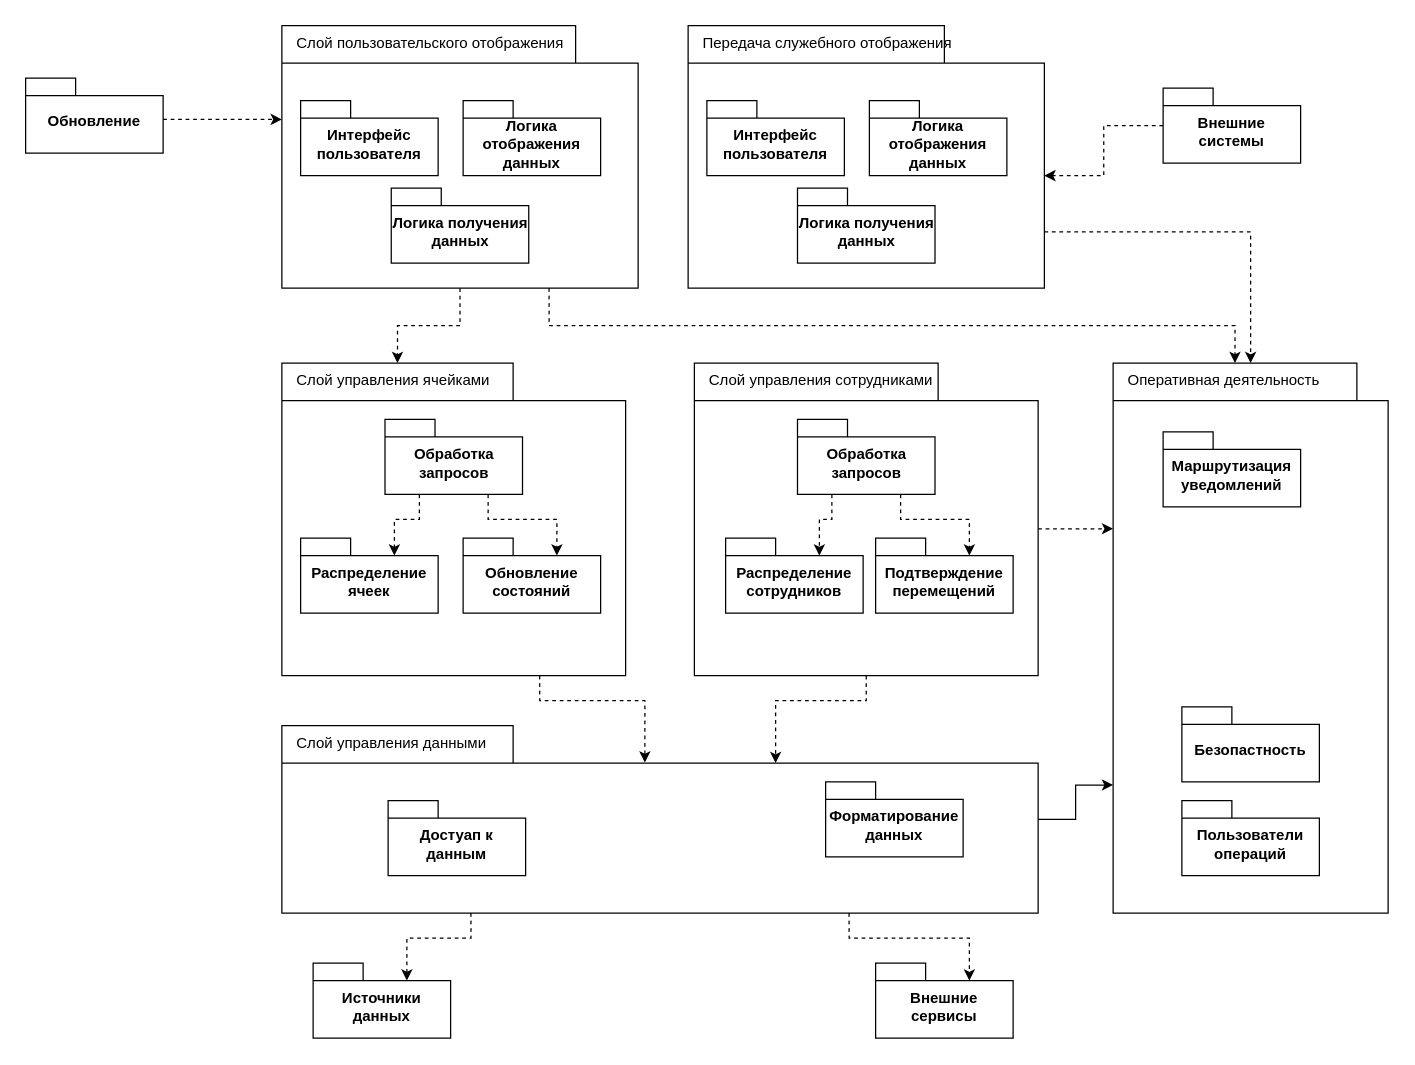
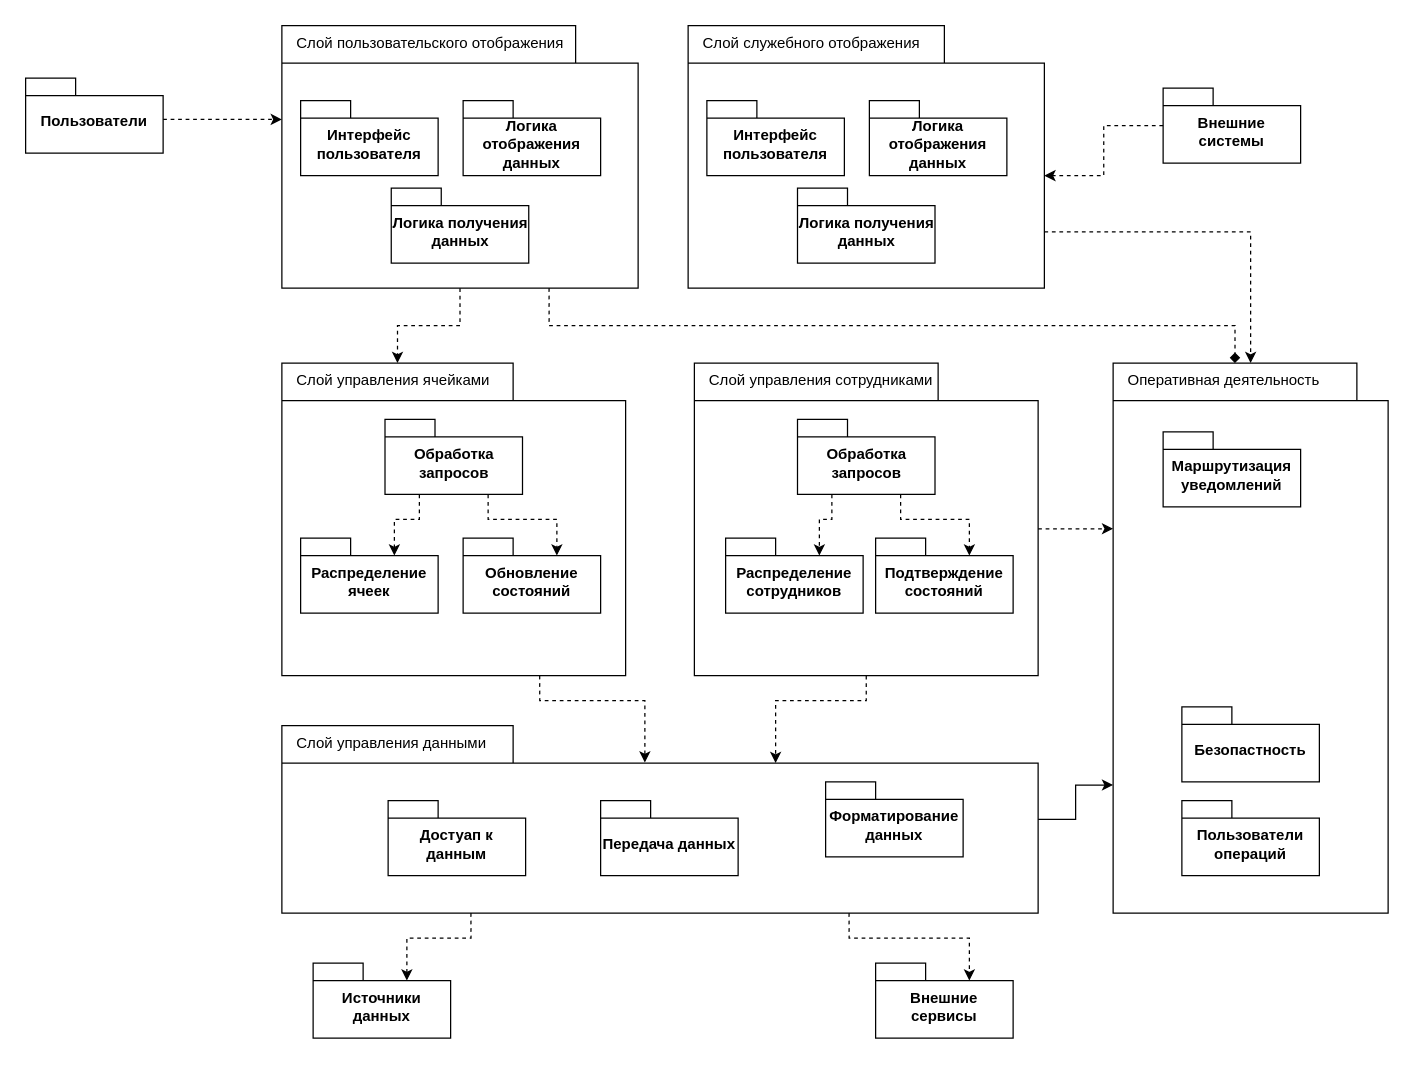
node "Передача служебного отображения": label "Передача служебного отображения" -> "Слой служебного отображения"
node "Обновление": label "Обновление" -> "Пользователи"
edge "Слой пользовательского отображения" -> "Оперативная деятельность": arrowhead classic -> diamond
node "Подтверждение перемещений": label "Подтверждение перемещений" -> "Подтверждение состояний"
node "Передача данных": added
